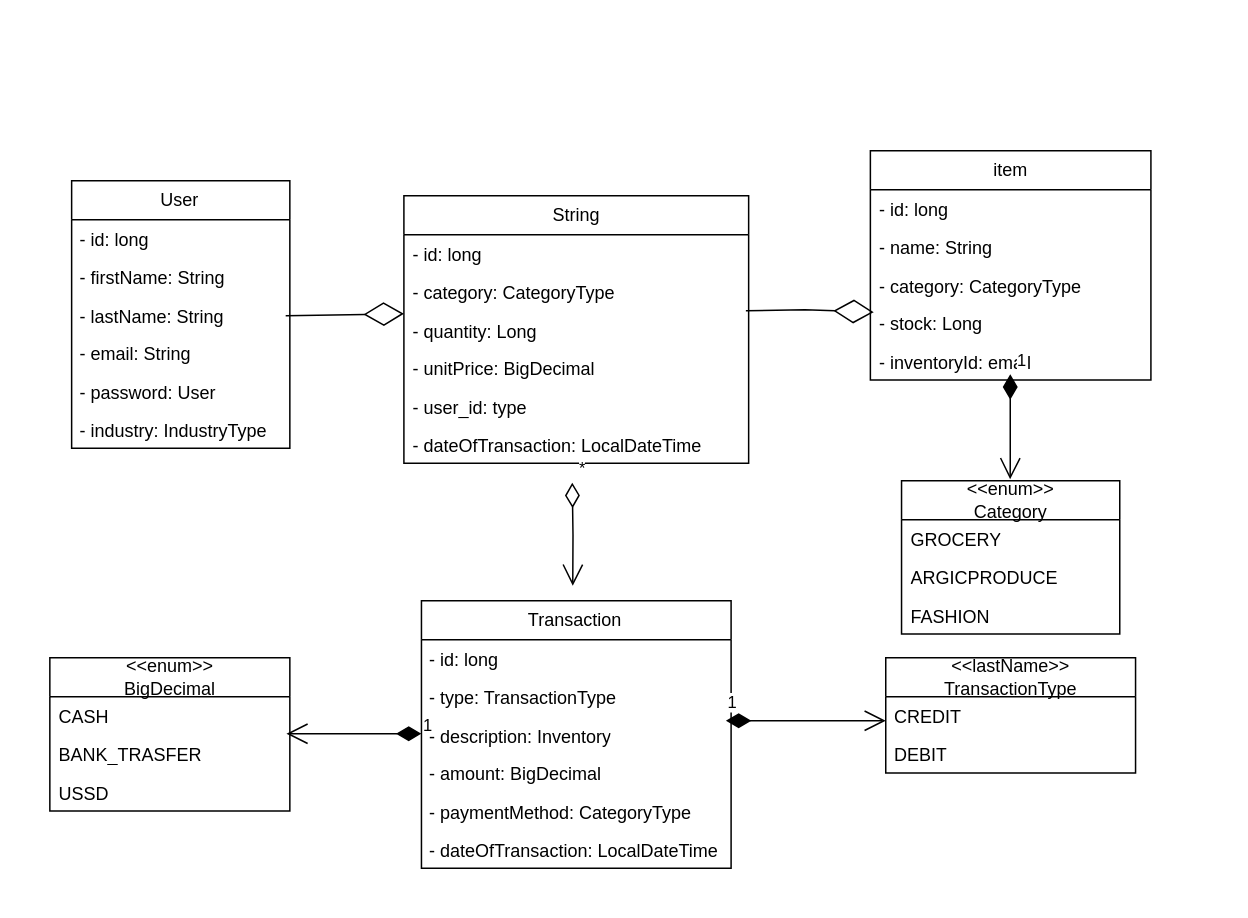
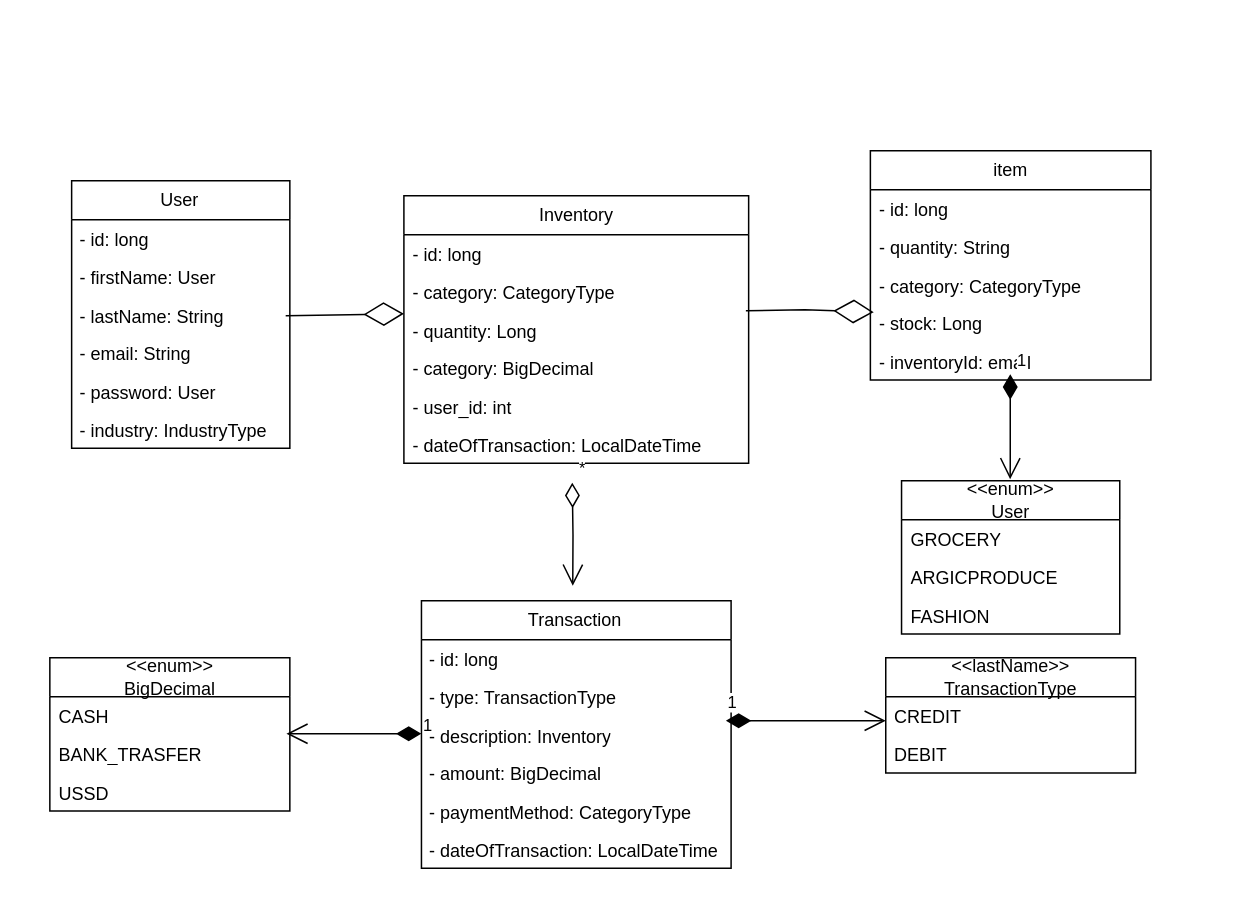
node "String": label "String" -> "Inventory"
node "- name: String": label "- name: String" -> "- quantity: String"
node "- firstName: String": label "- firstName: String" -> "- firstName: User"
node "- unitPrice: BigDecimal": label "- unitPrice: BigDecimal" -> "- category: BigDecimal"
node "- user_id: type": label "- user_id: type" -> "- user_id: int"
node "<<enum>> Category": label "<<enum>> Category" -> "<<enum>> User"
